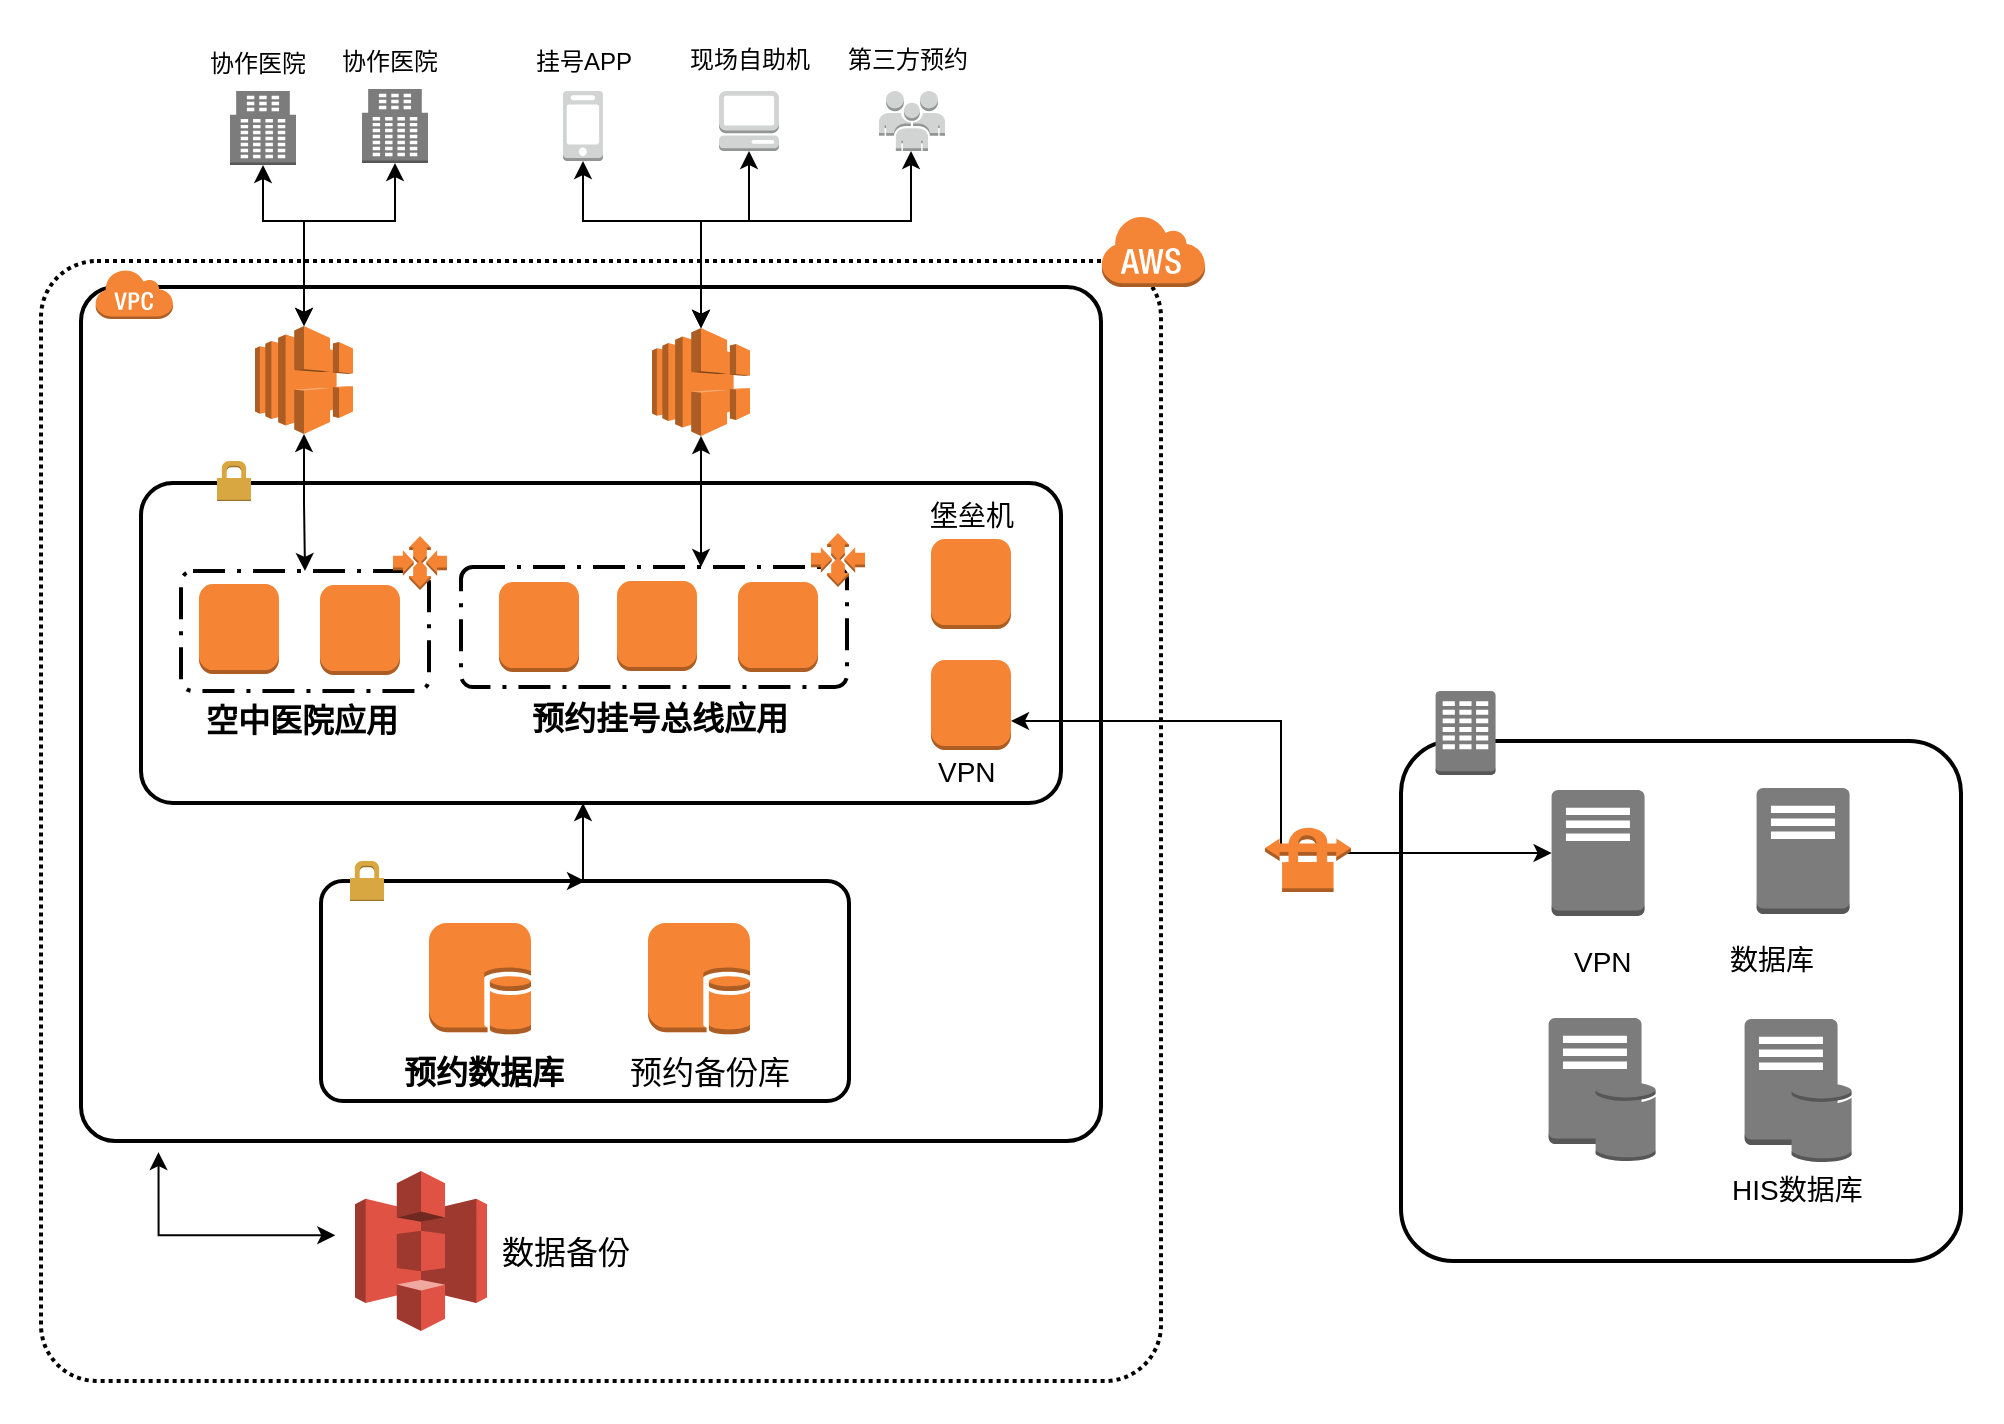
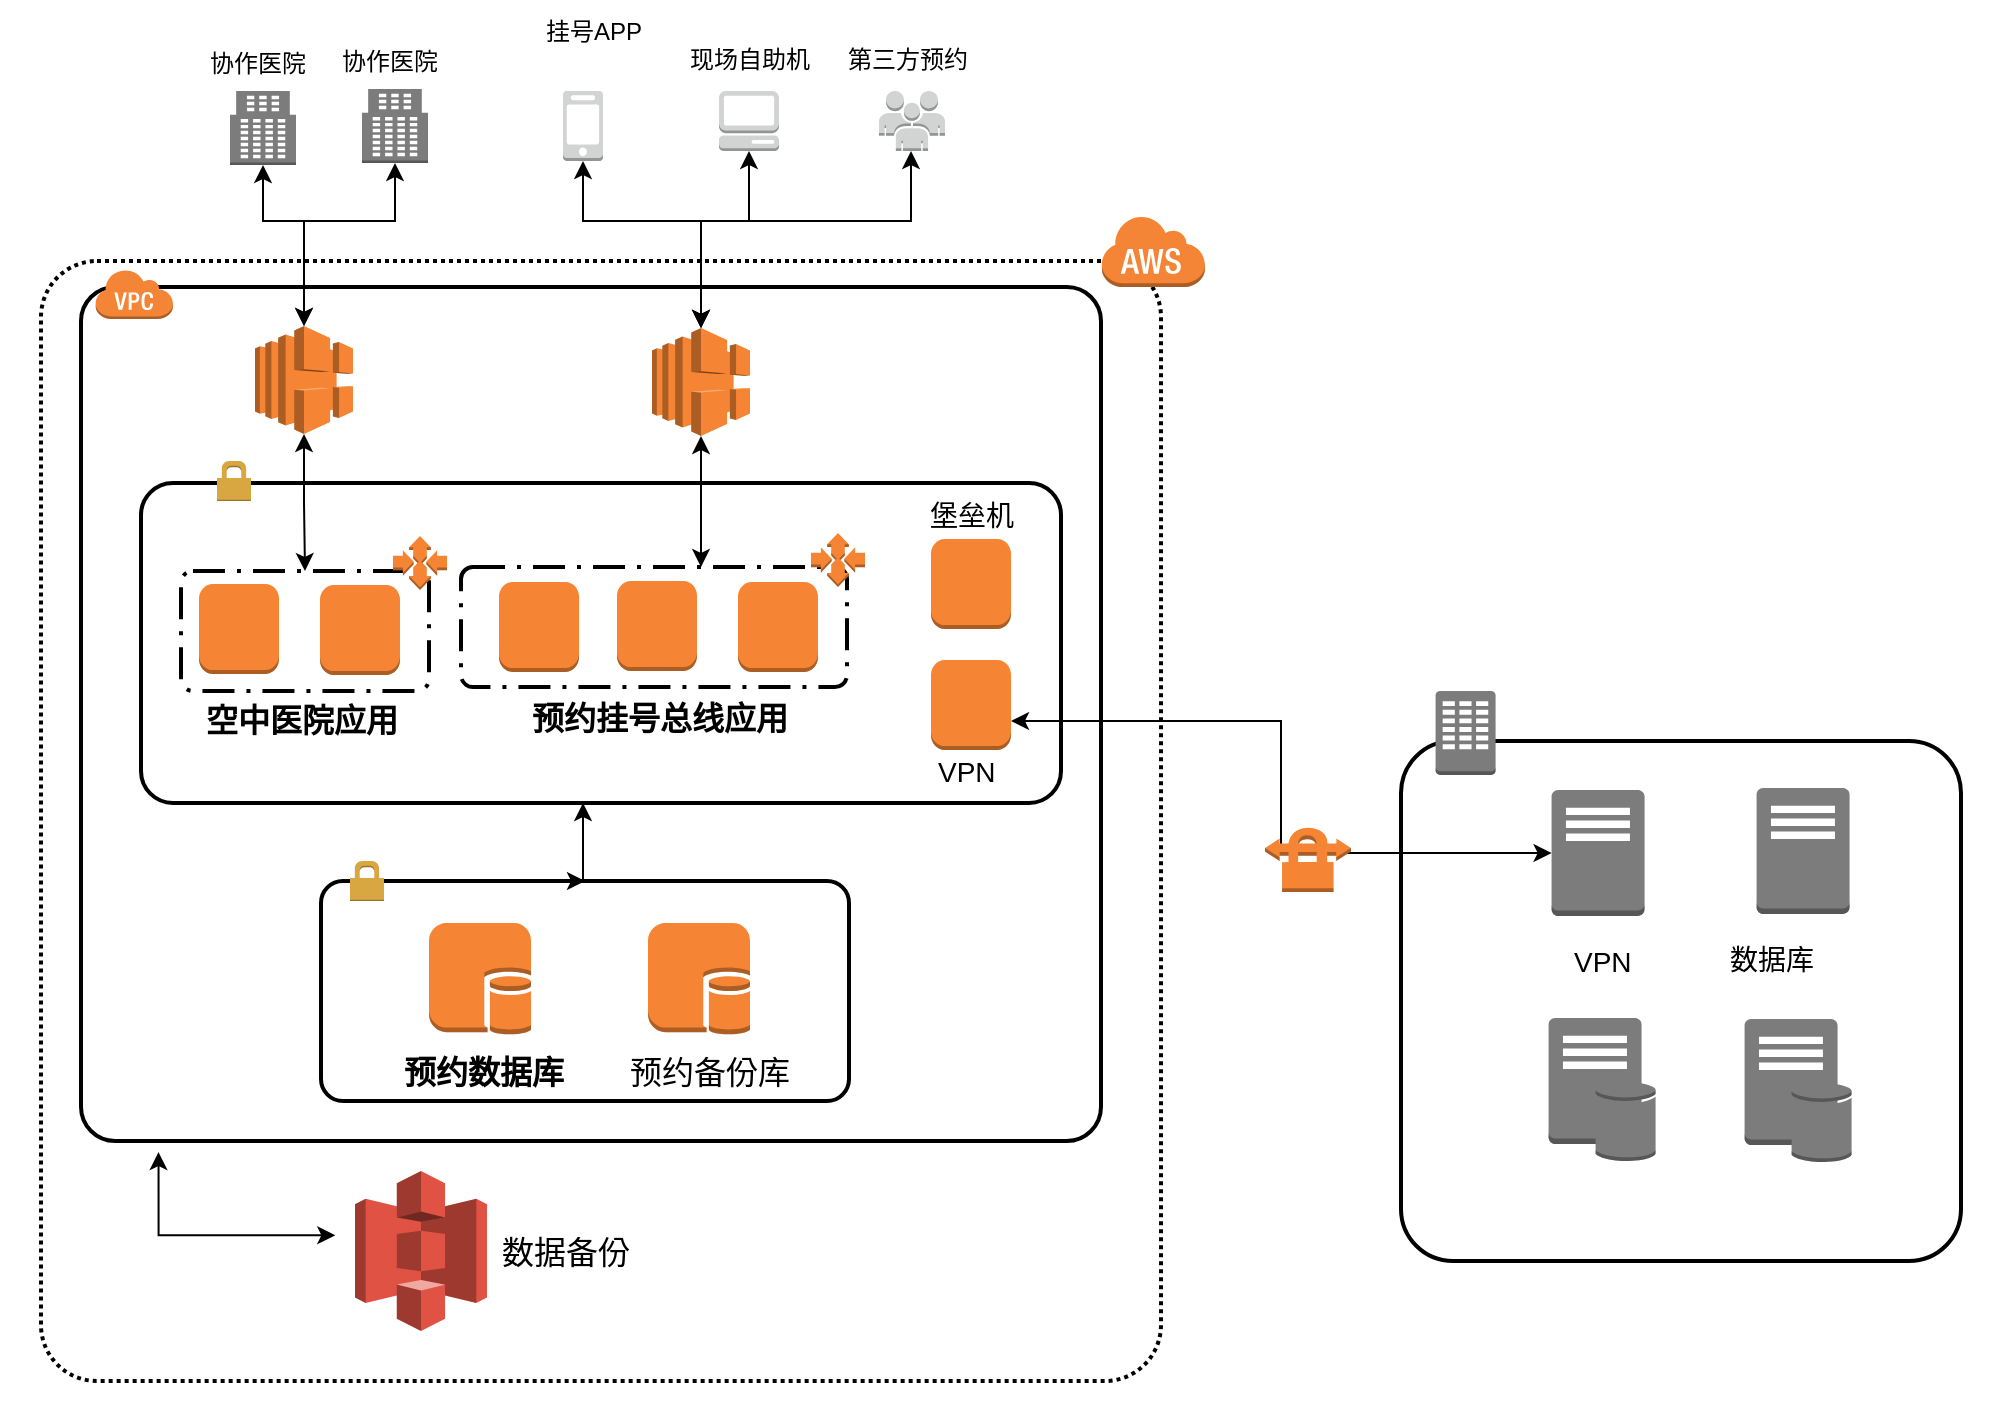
node "挂号APP": moved (593, 63) -> (603, 33)
node "HIS数据库": removed
